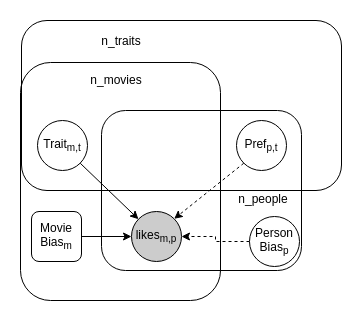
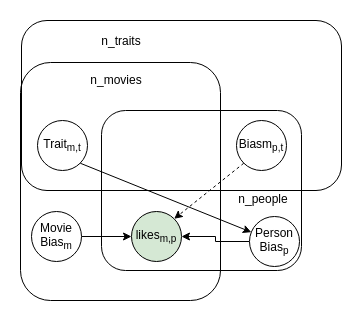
node "Prefp,t": label "Prefp,t" -> "Biasmp,t"
edge "Traitm,t" -> "likesm,p": now "Traitm,t" -> "Person Biasp"
node "Movie Biasm": shape rounded rectangle -> ellipse
node "likesm,p": fillcolor #cccccc -> #d5e8d4
edge "Person Biasp" -> "likesm,p": style dashed -> solid
